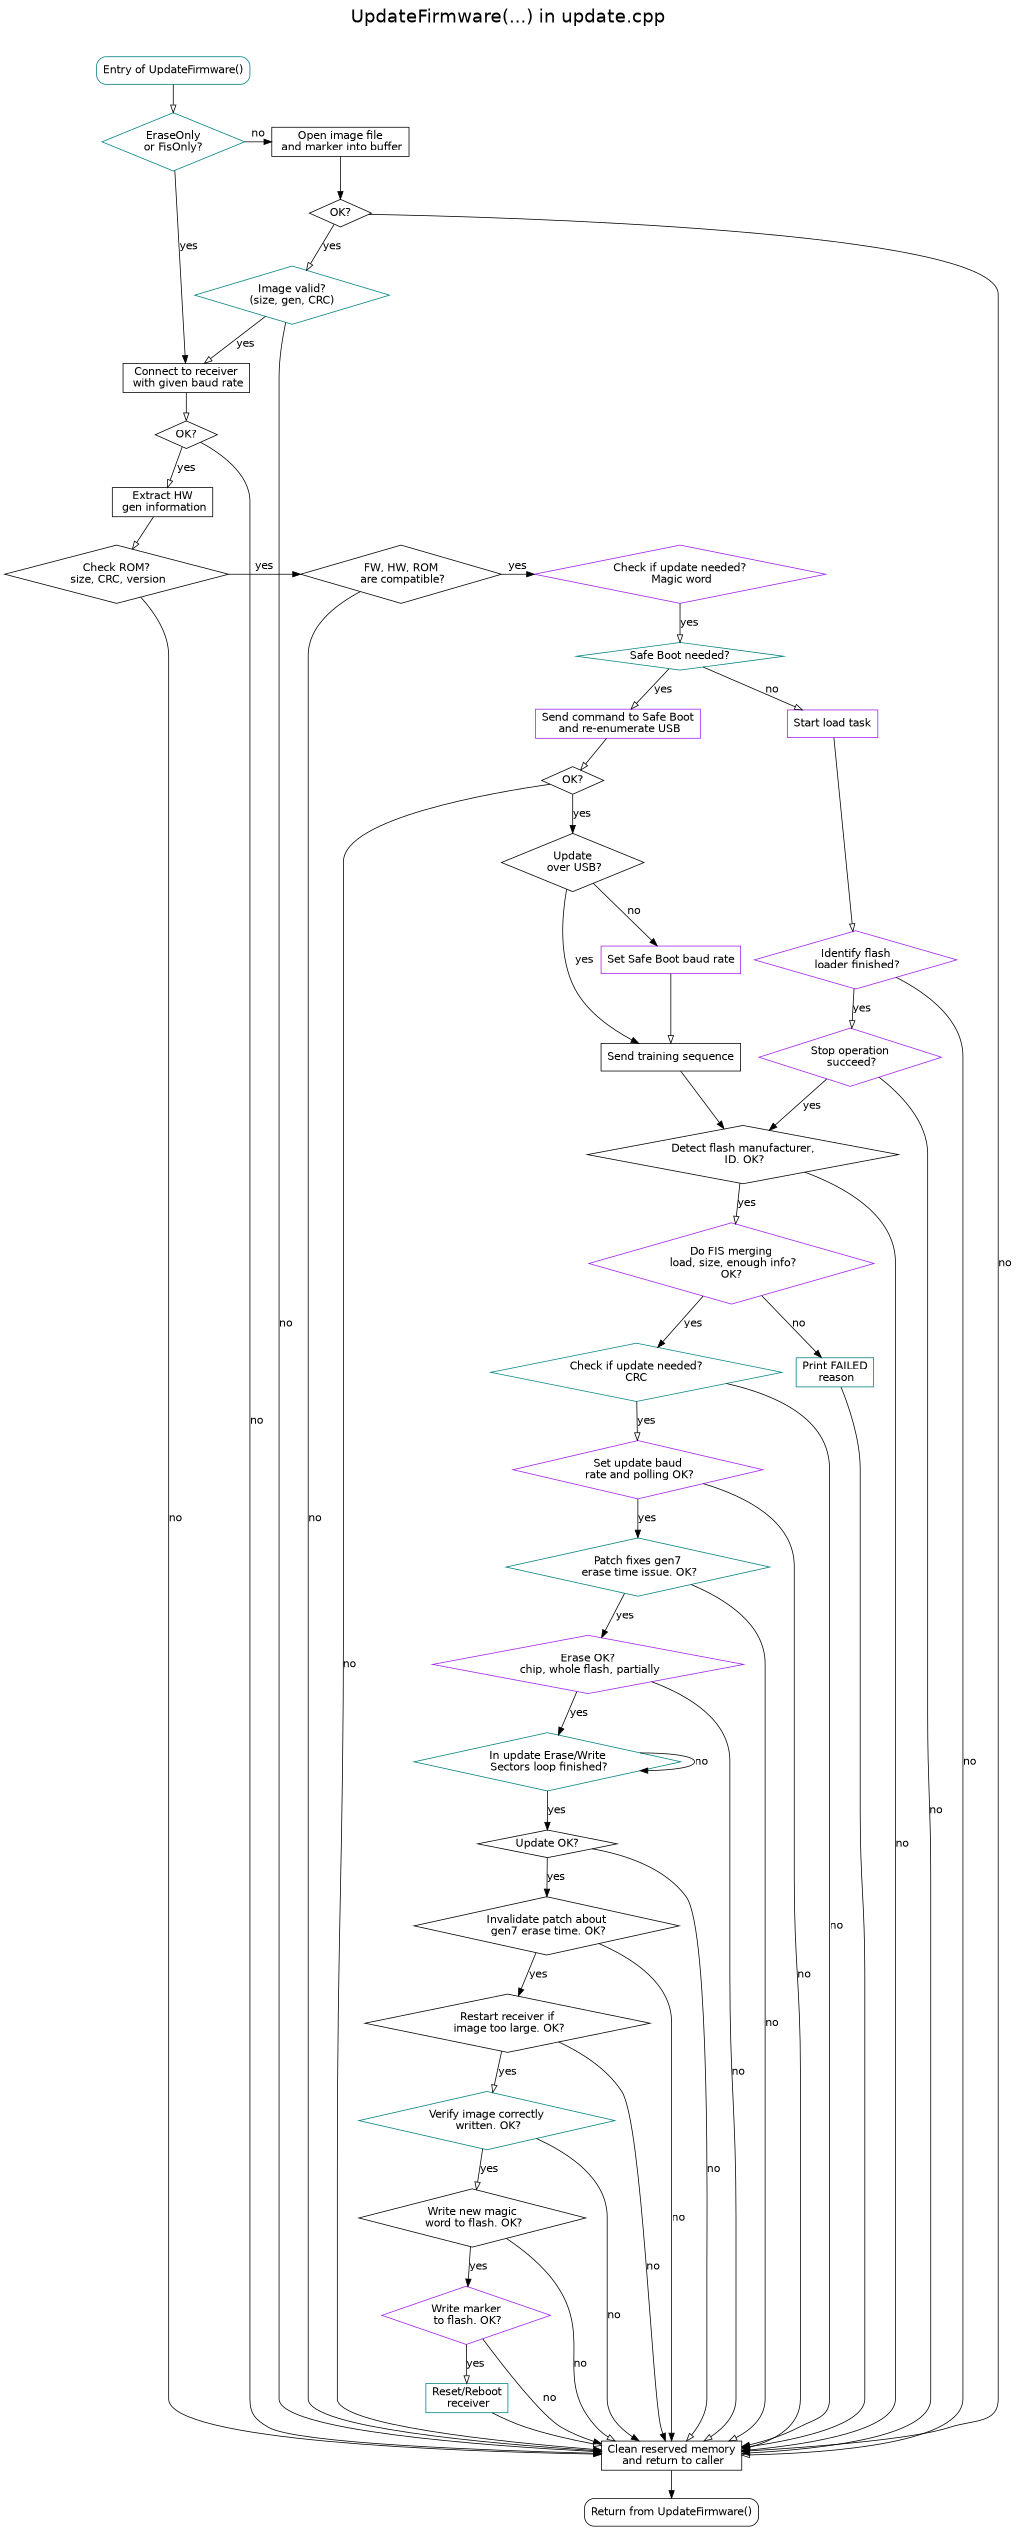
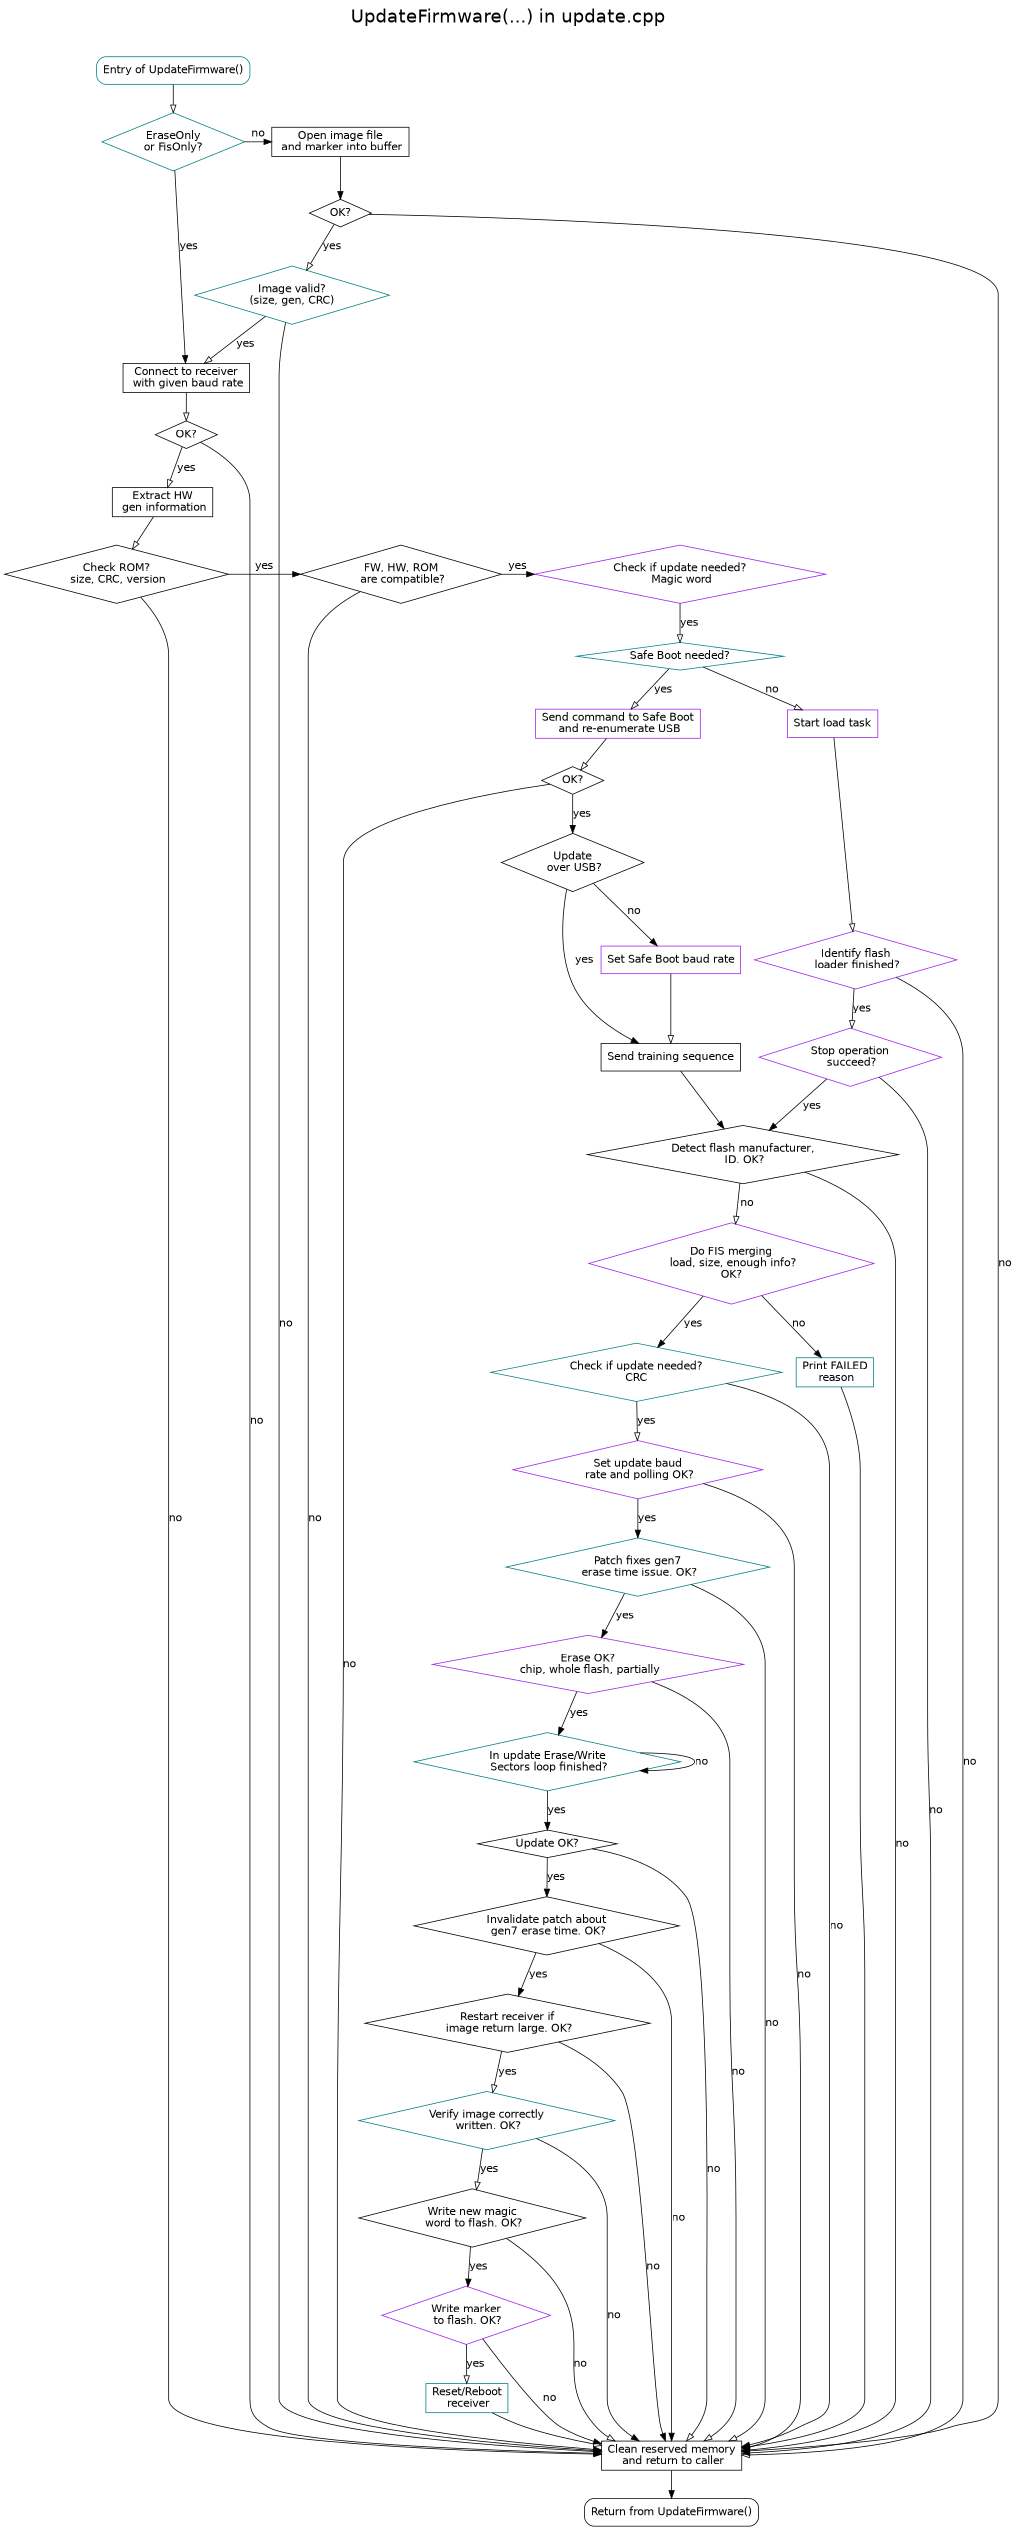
edge "Detect flash manufacturer, ID. OK?" -> "Do FIS merging load, size, enough info? OK?": label "yes" -> "no"
node "Restart receiver if image too large. OK?": label "Restart receiver if image too large. OK?" -> "Restart receiver if image return large. OK?"
